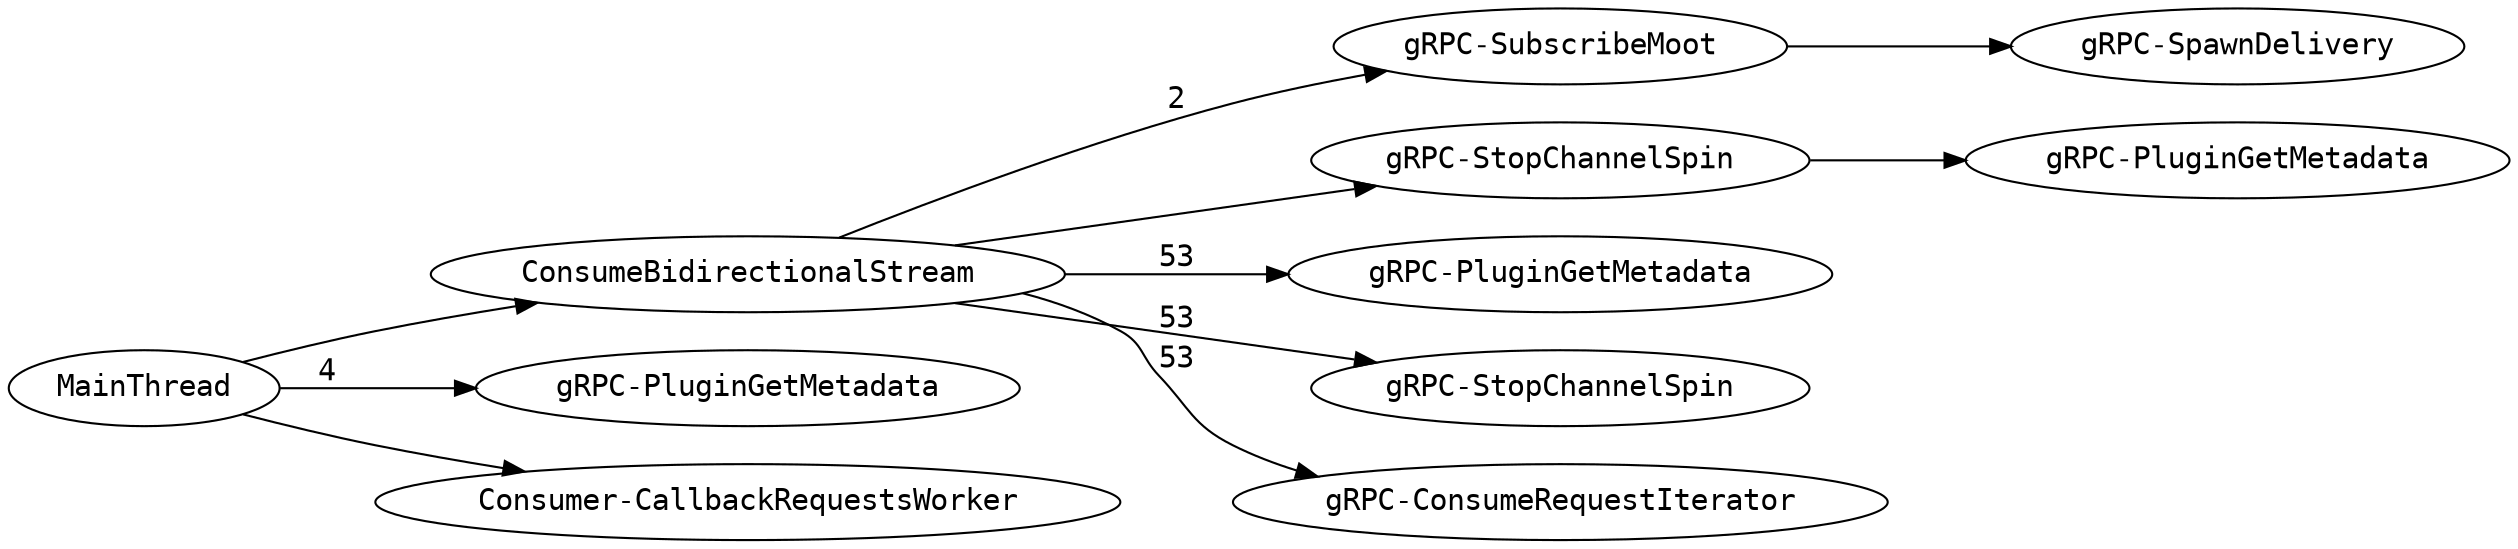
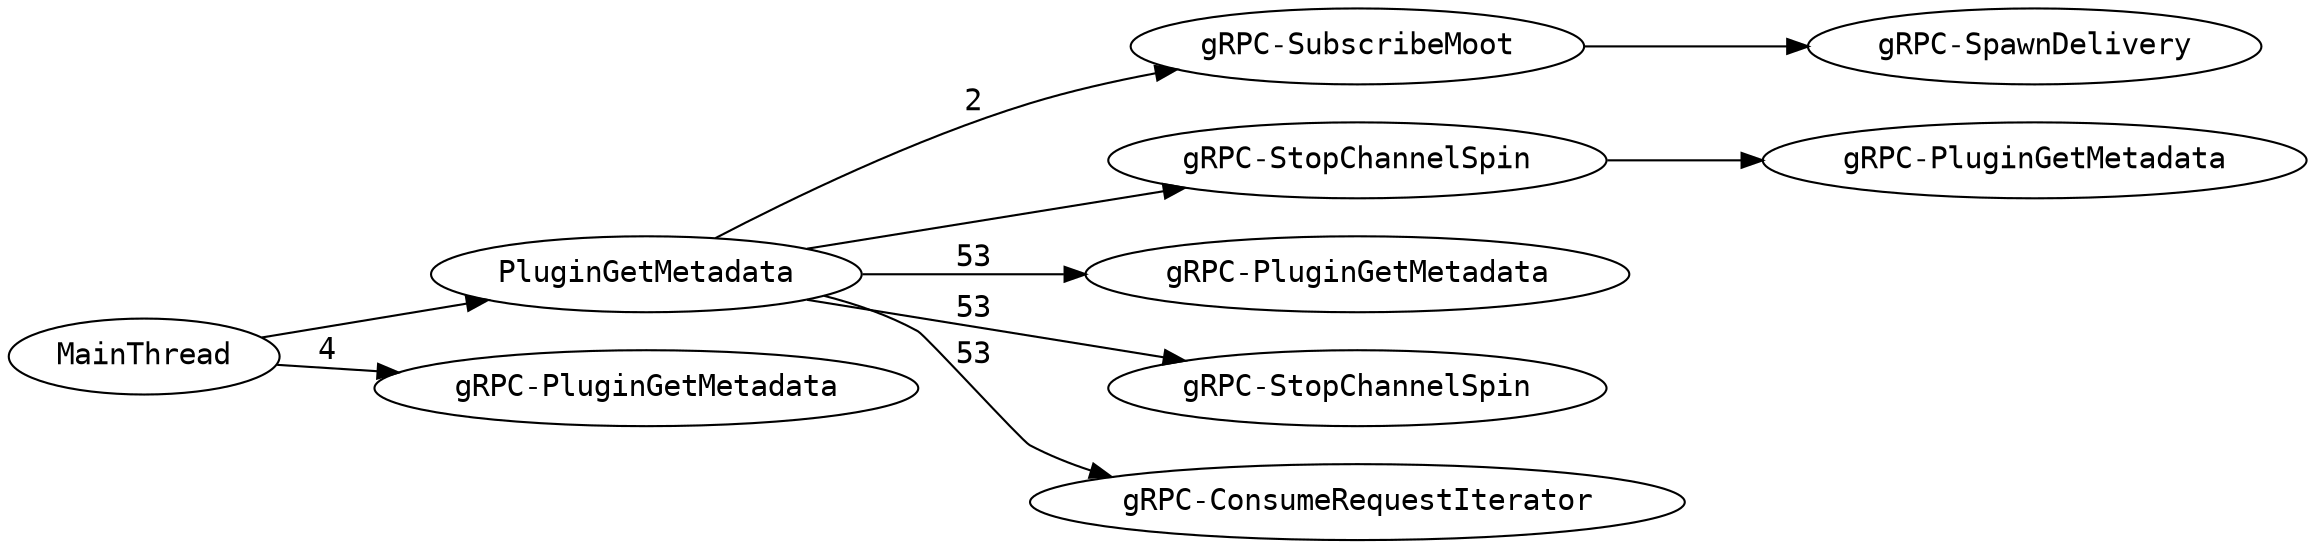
node "ConsumeBidirectionalStream": label "ConsumeBidirectionalStream" -> "PluginGetMetadata"
node "Consumer-CallbackRequestsWorker": removed
